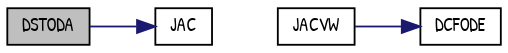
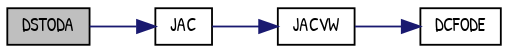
edge "JAC" -> "JACVW": added
